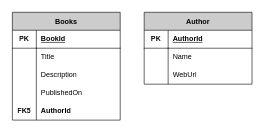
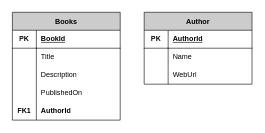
node "FK5": label "FK5" -> "FK1"
